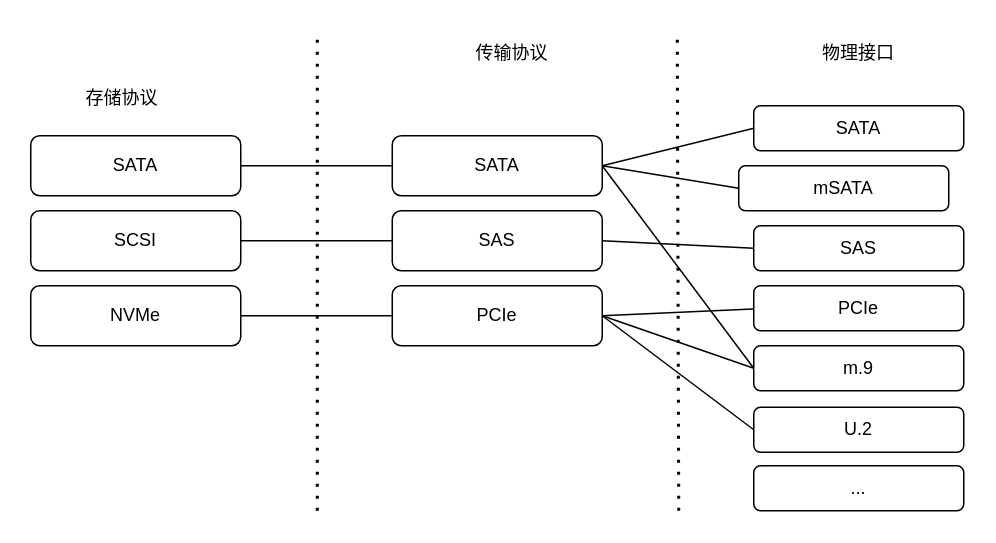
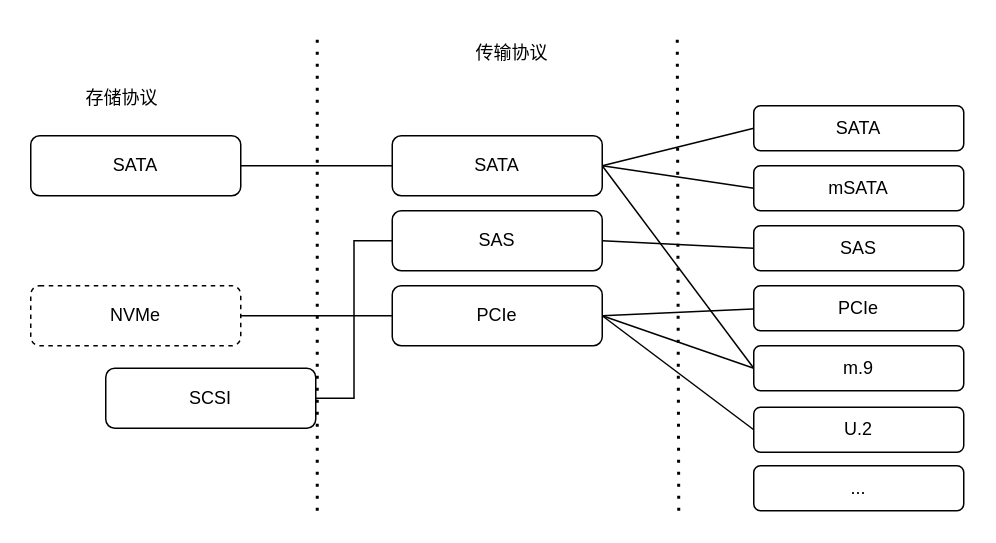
node "物理接口": removed
node "mSATA": moved (844, 188) -> (859, 188)
node "SCSI": moved (136, 241) -> (211, 398)
node "NVMe": style solid -> dashed
